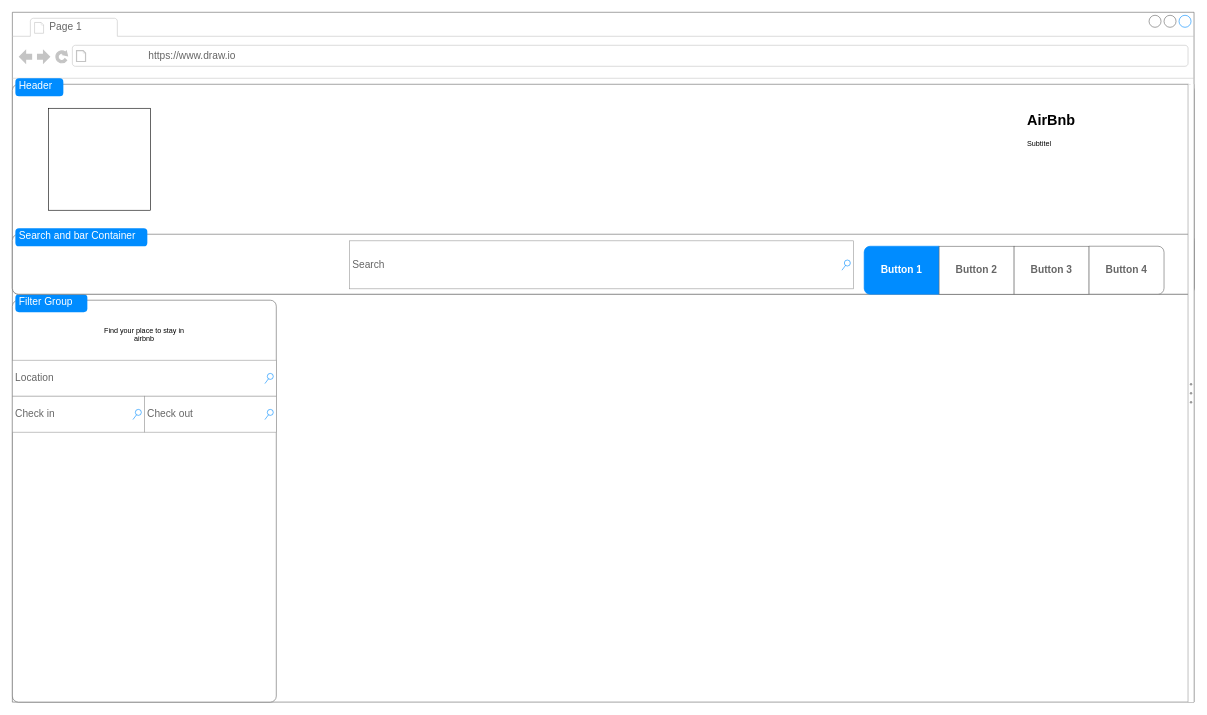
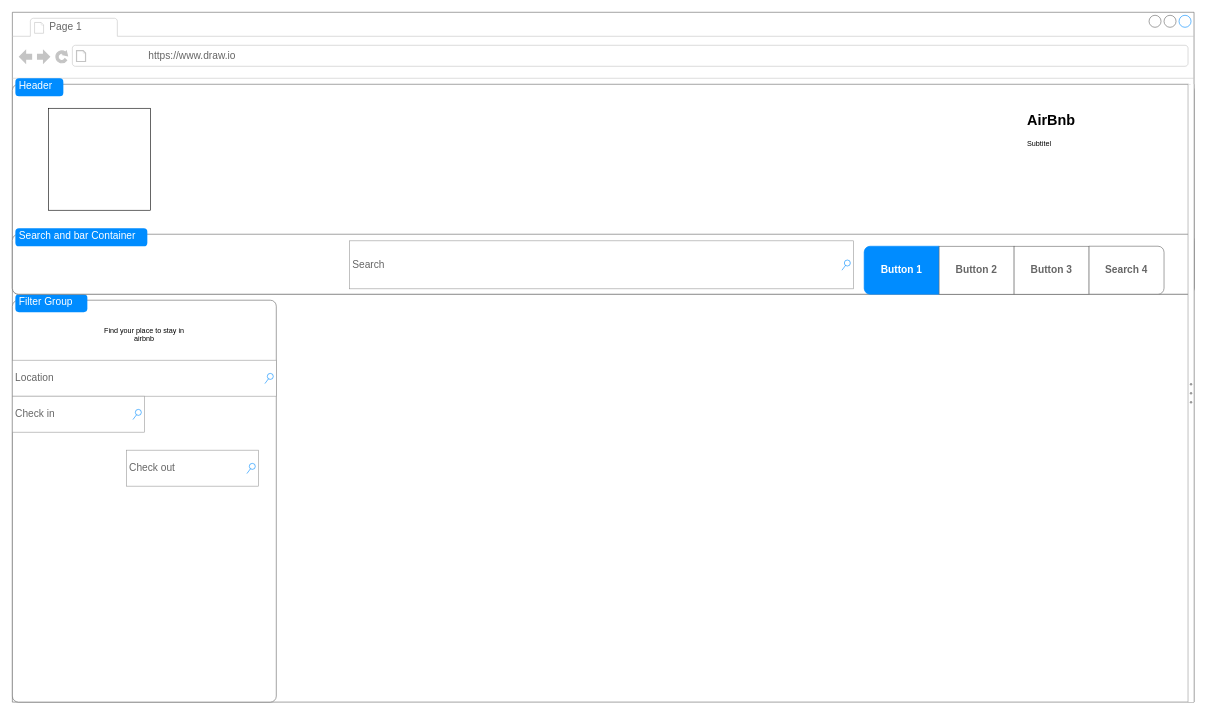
node "Button 4": label "Button 4" -> "Search 4"
node "Check out": moved (210, 414) -> (192, 468)
